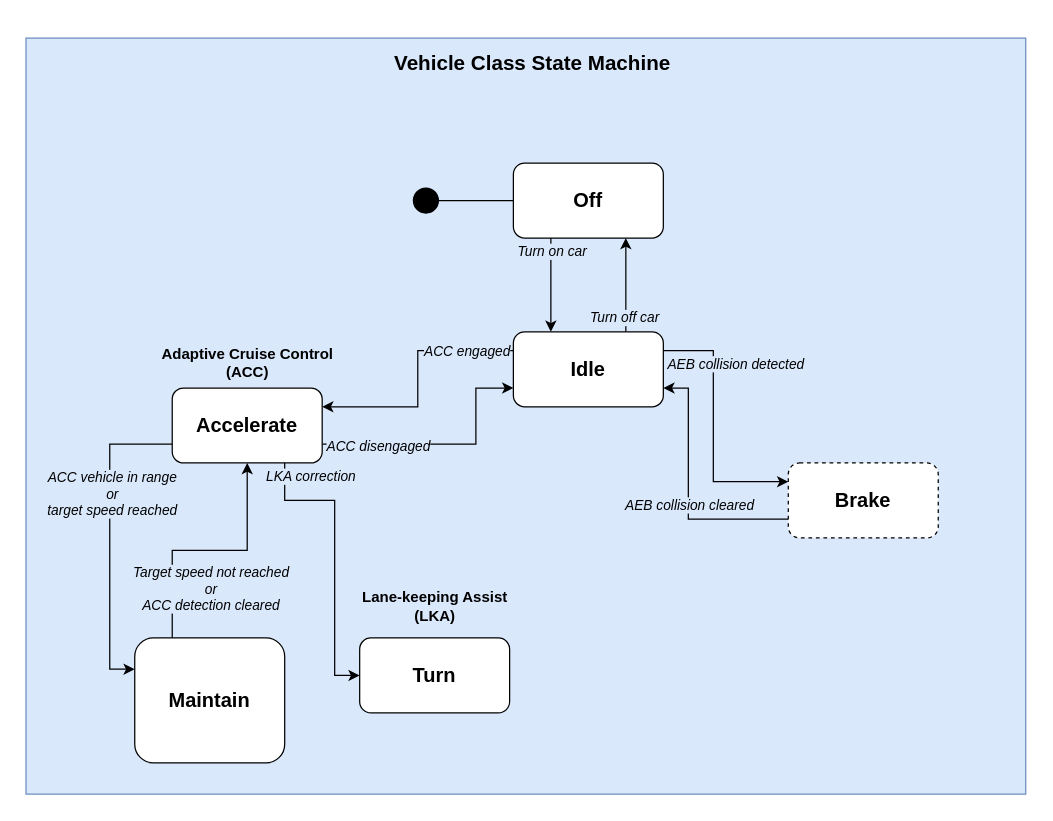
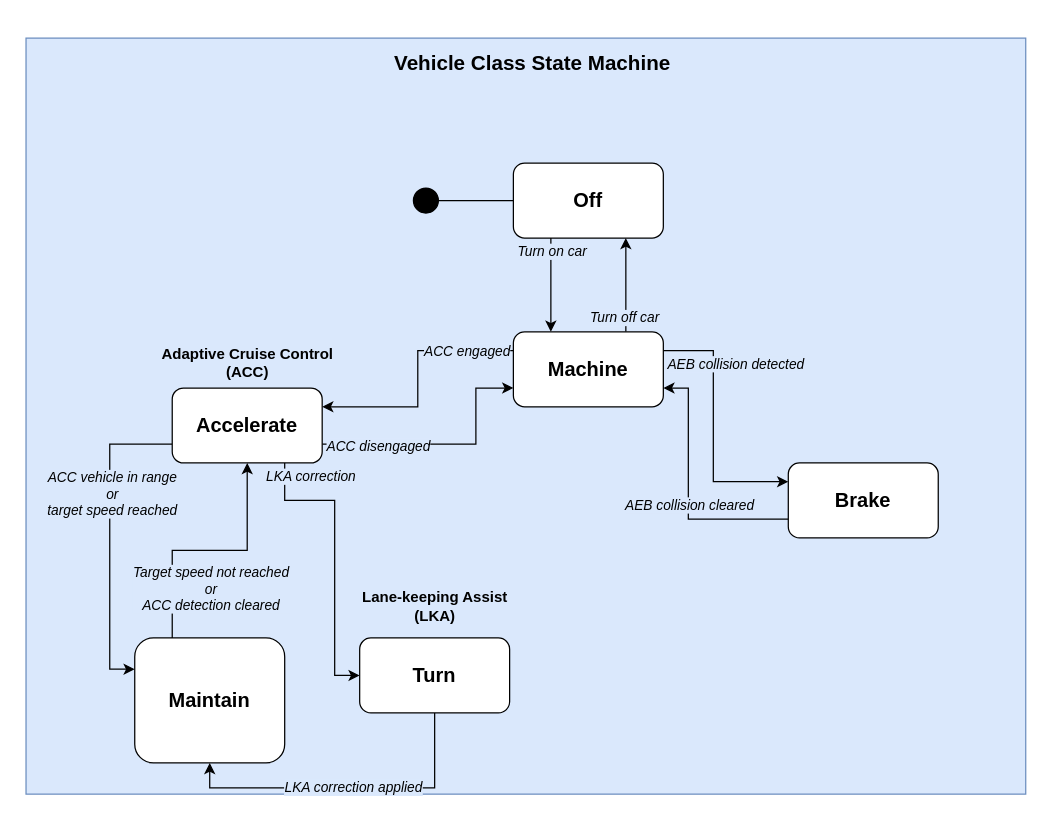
node "Idle": label "Idle" -> "Machine"
node "Brake": style dashed -> solid
edge "Turn" -> "Maintain": added, label "LKA correction applied"
